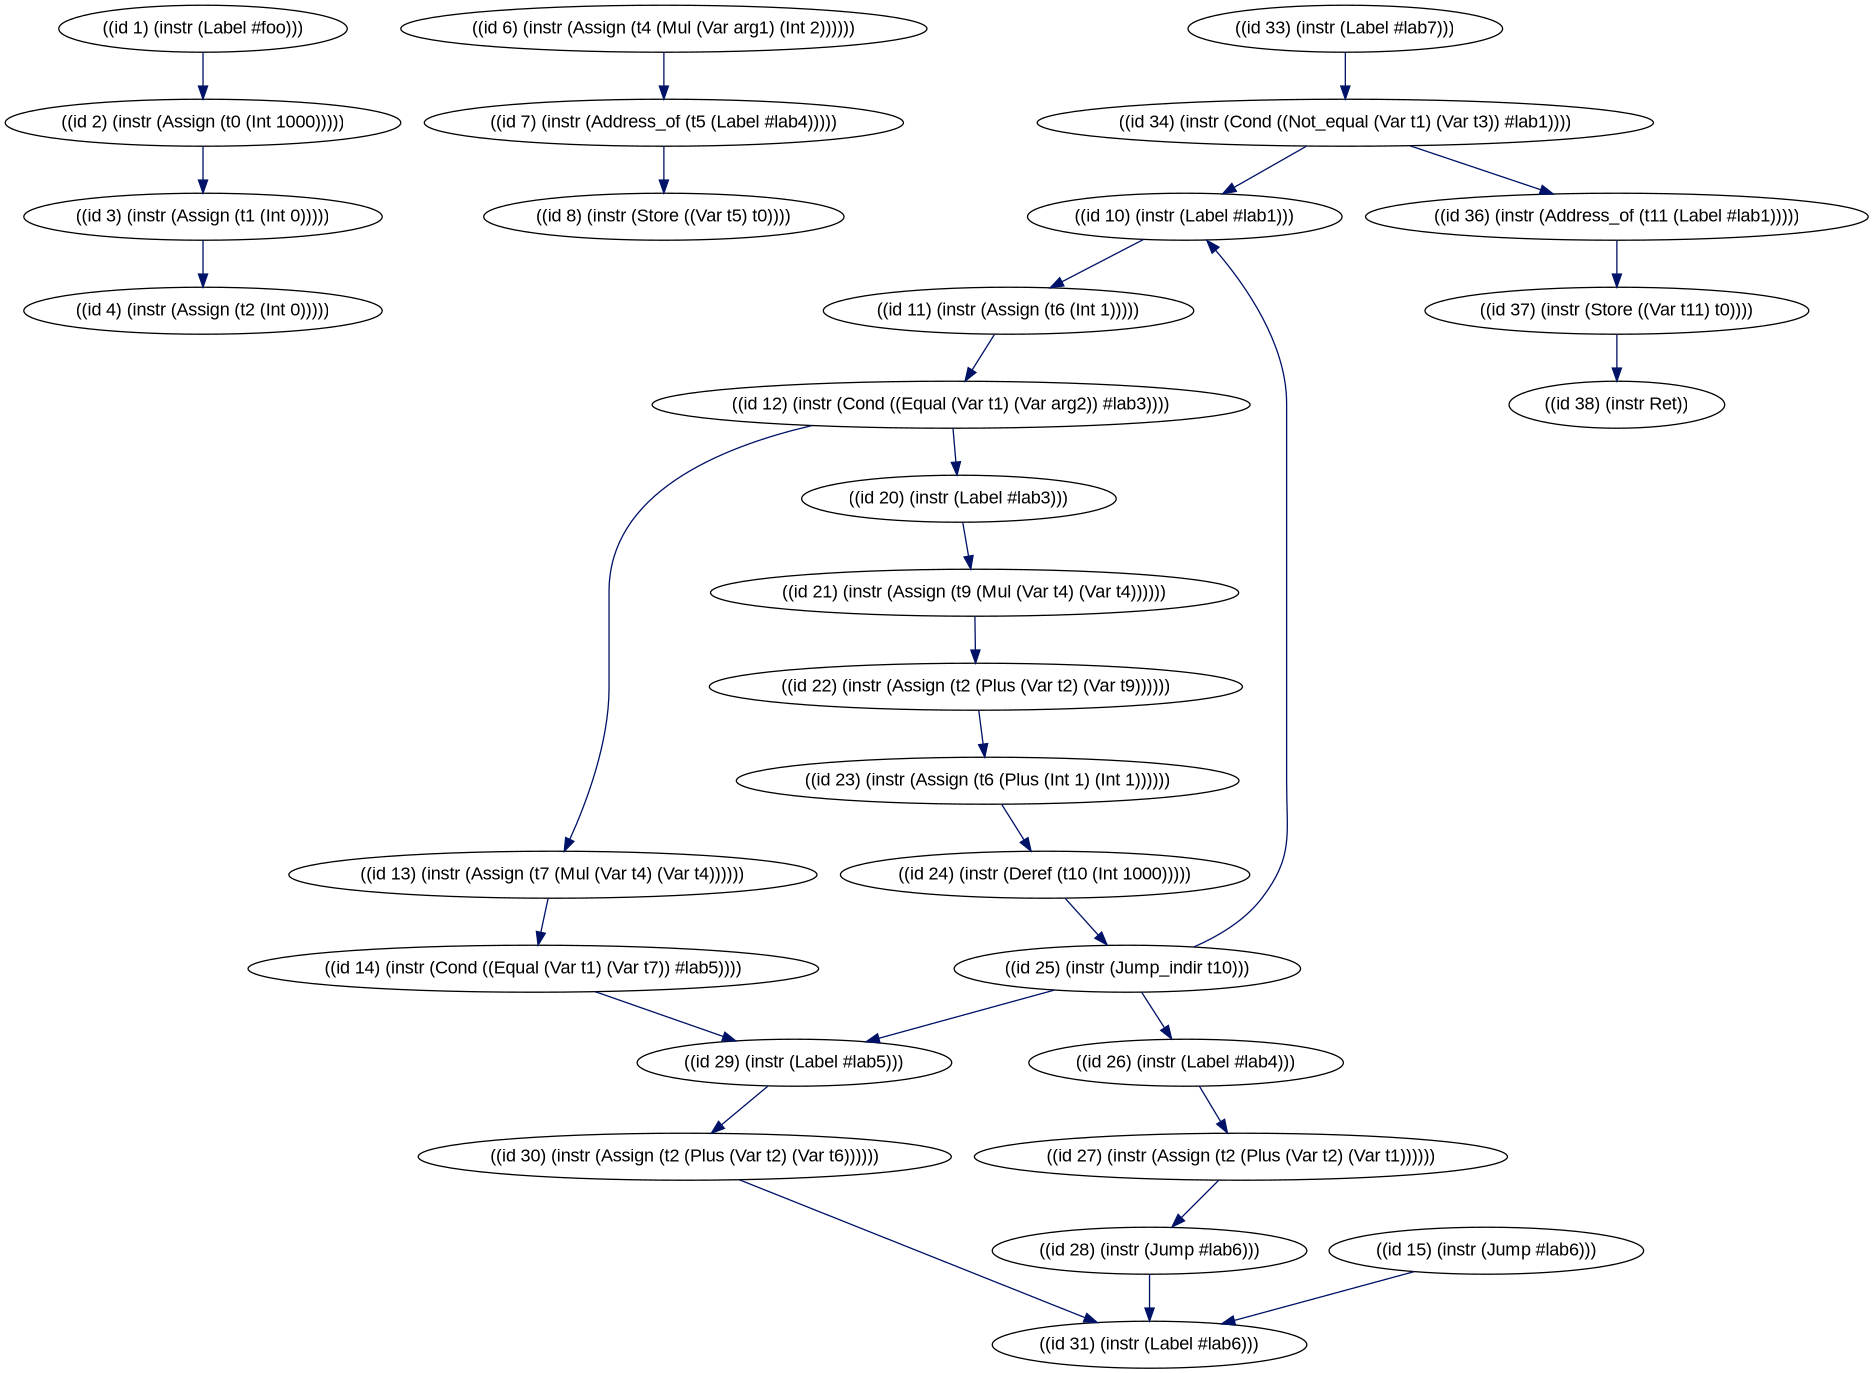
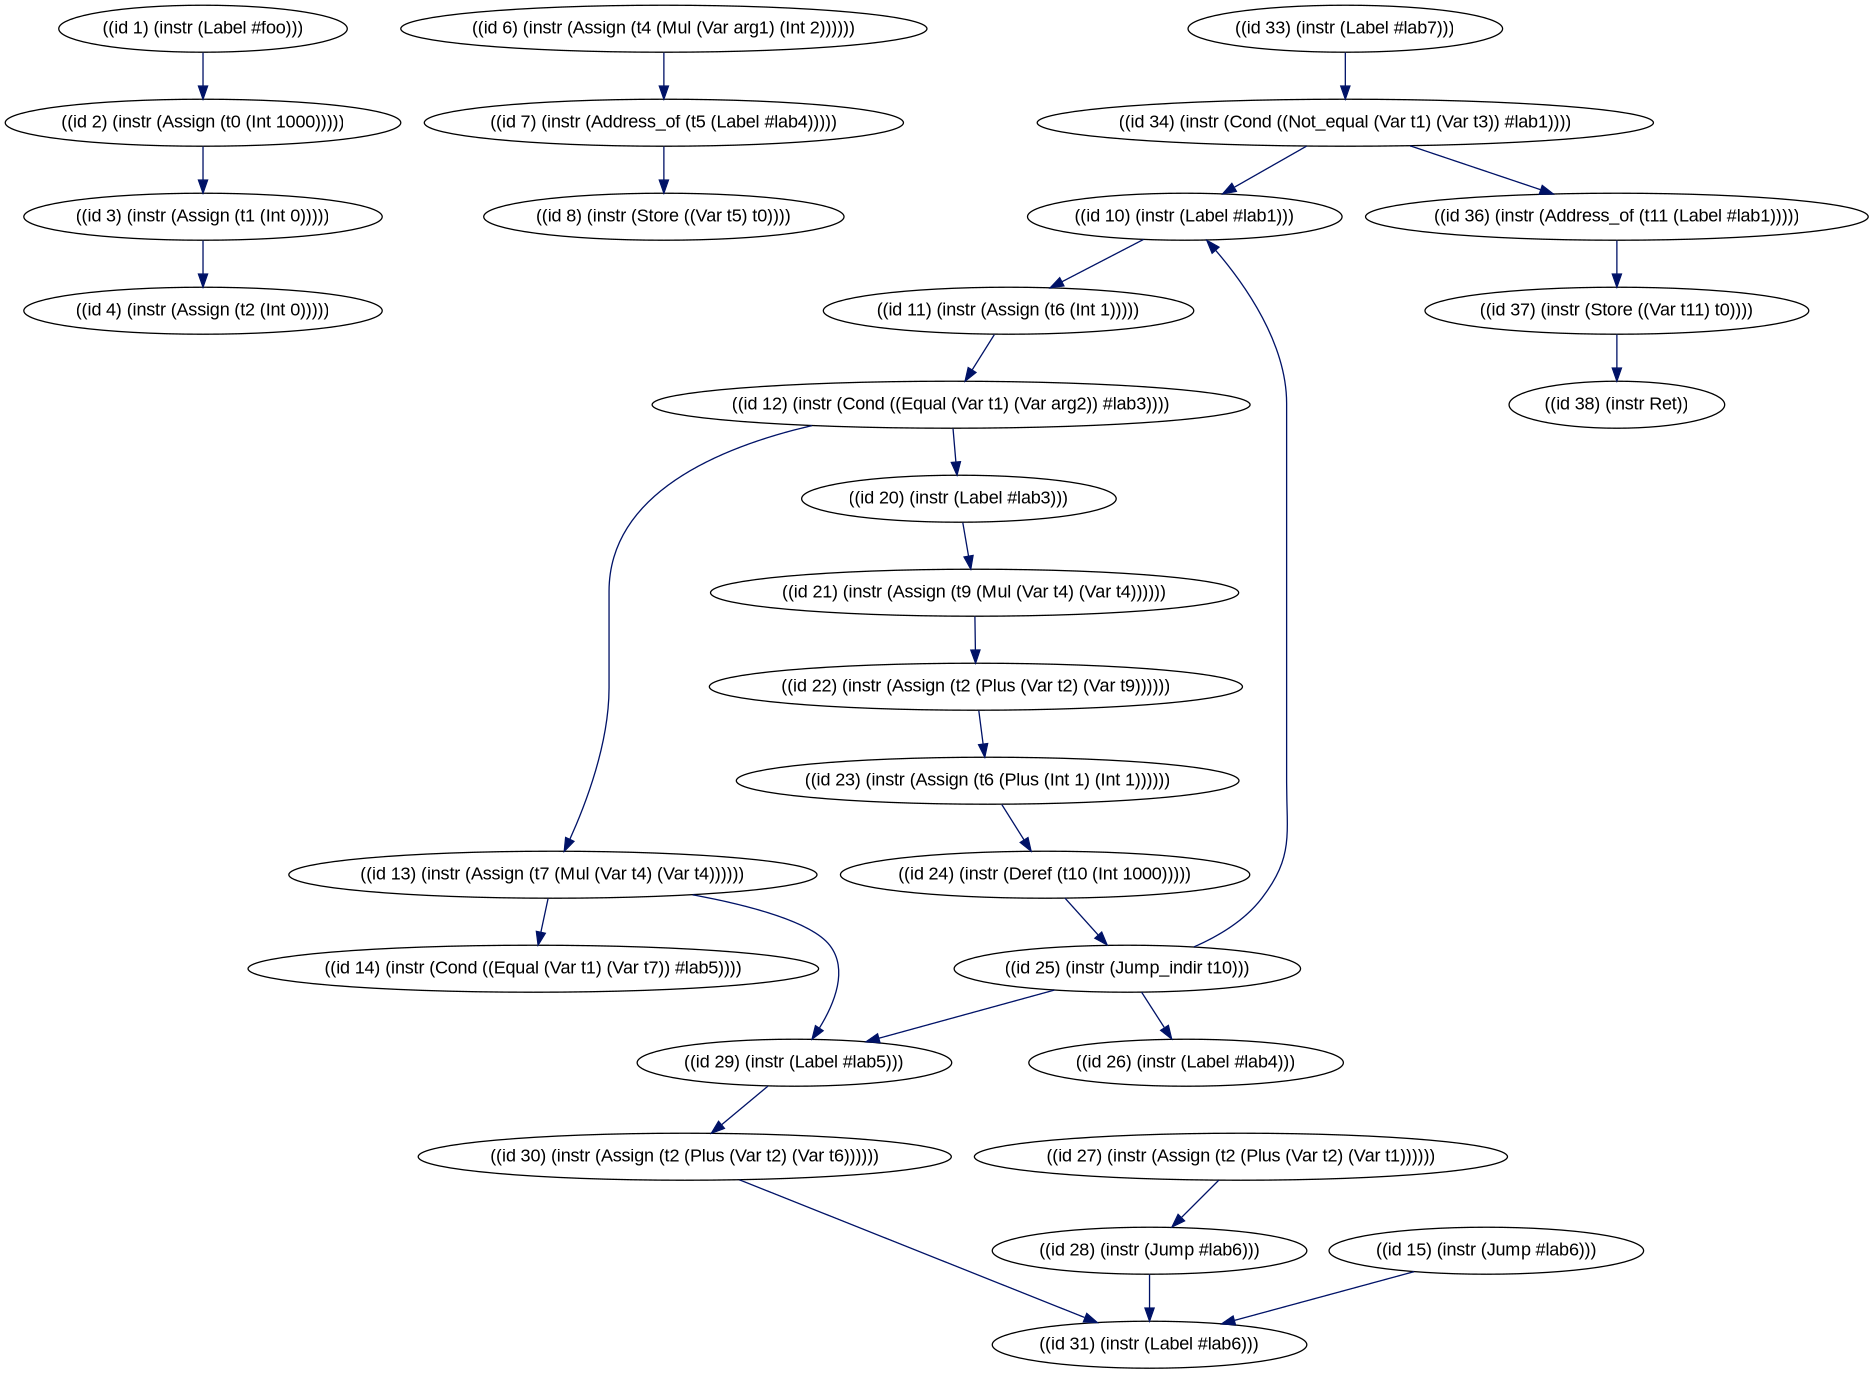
edge "((id 14) (instr (Cond ((Equal (Var t1) (Var t7)) #lab5))))" -> "((id 29) (instr (Label #lab5)))": now "((id 13) (instr (Assign (t7 (Mul (Var t4) (Var t4))))))" -> "((id 29) (instr (Label #lab5)))"
edge "((id 26) (instr (Label #lab4)))" -> "((id 27) (instr (Assign (t2 (Plus (Var t2) (Var t1))))))": removed
